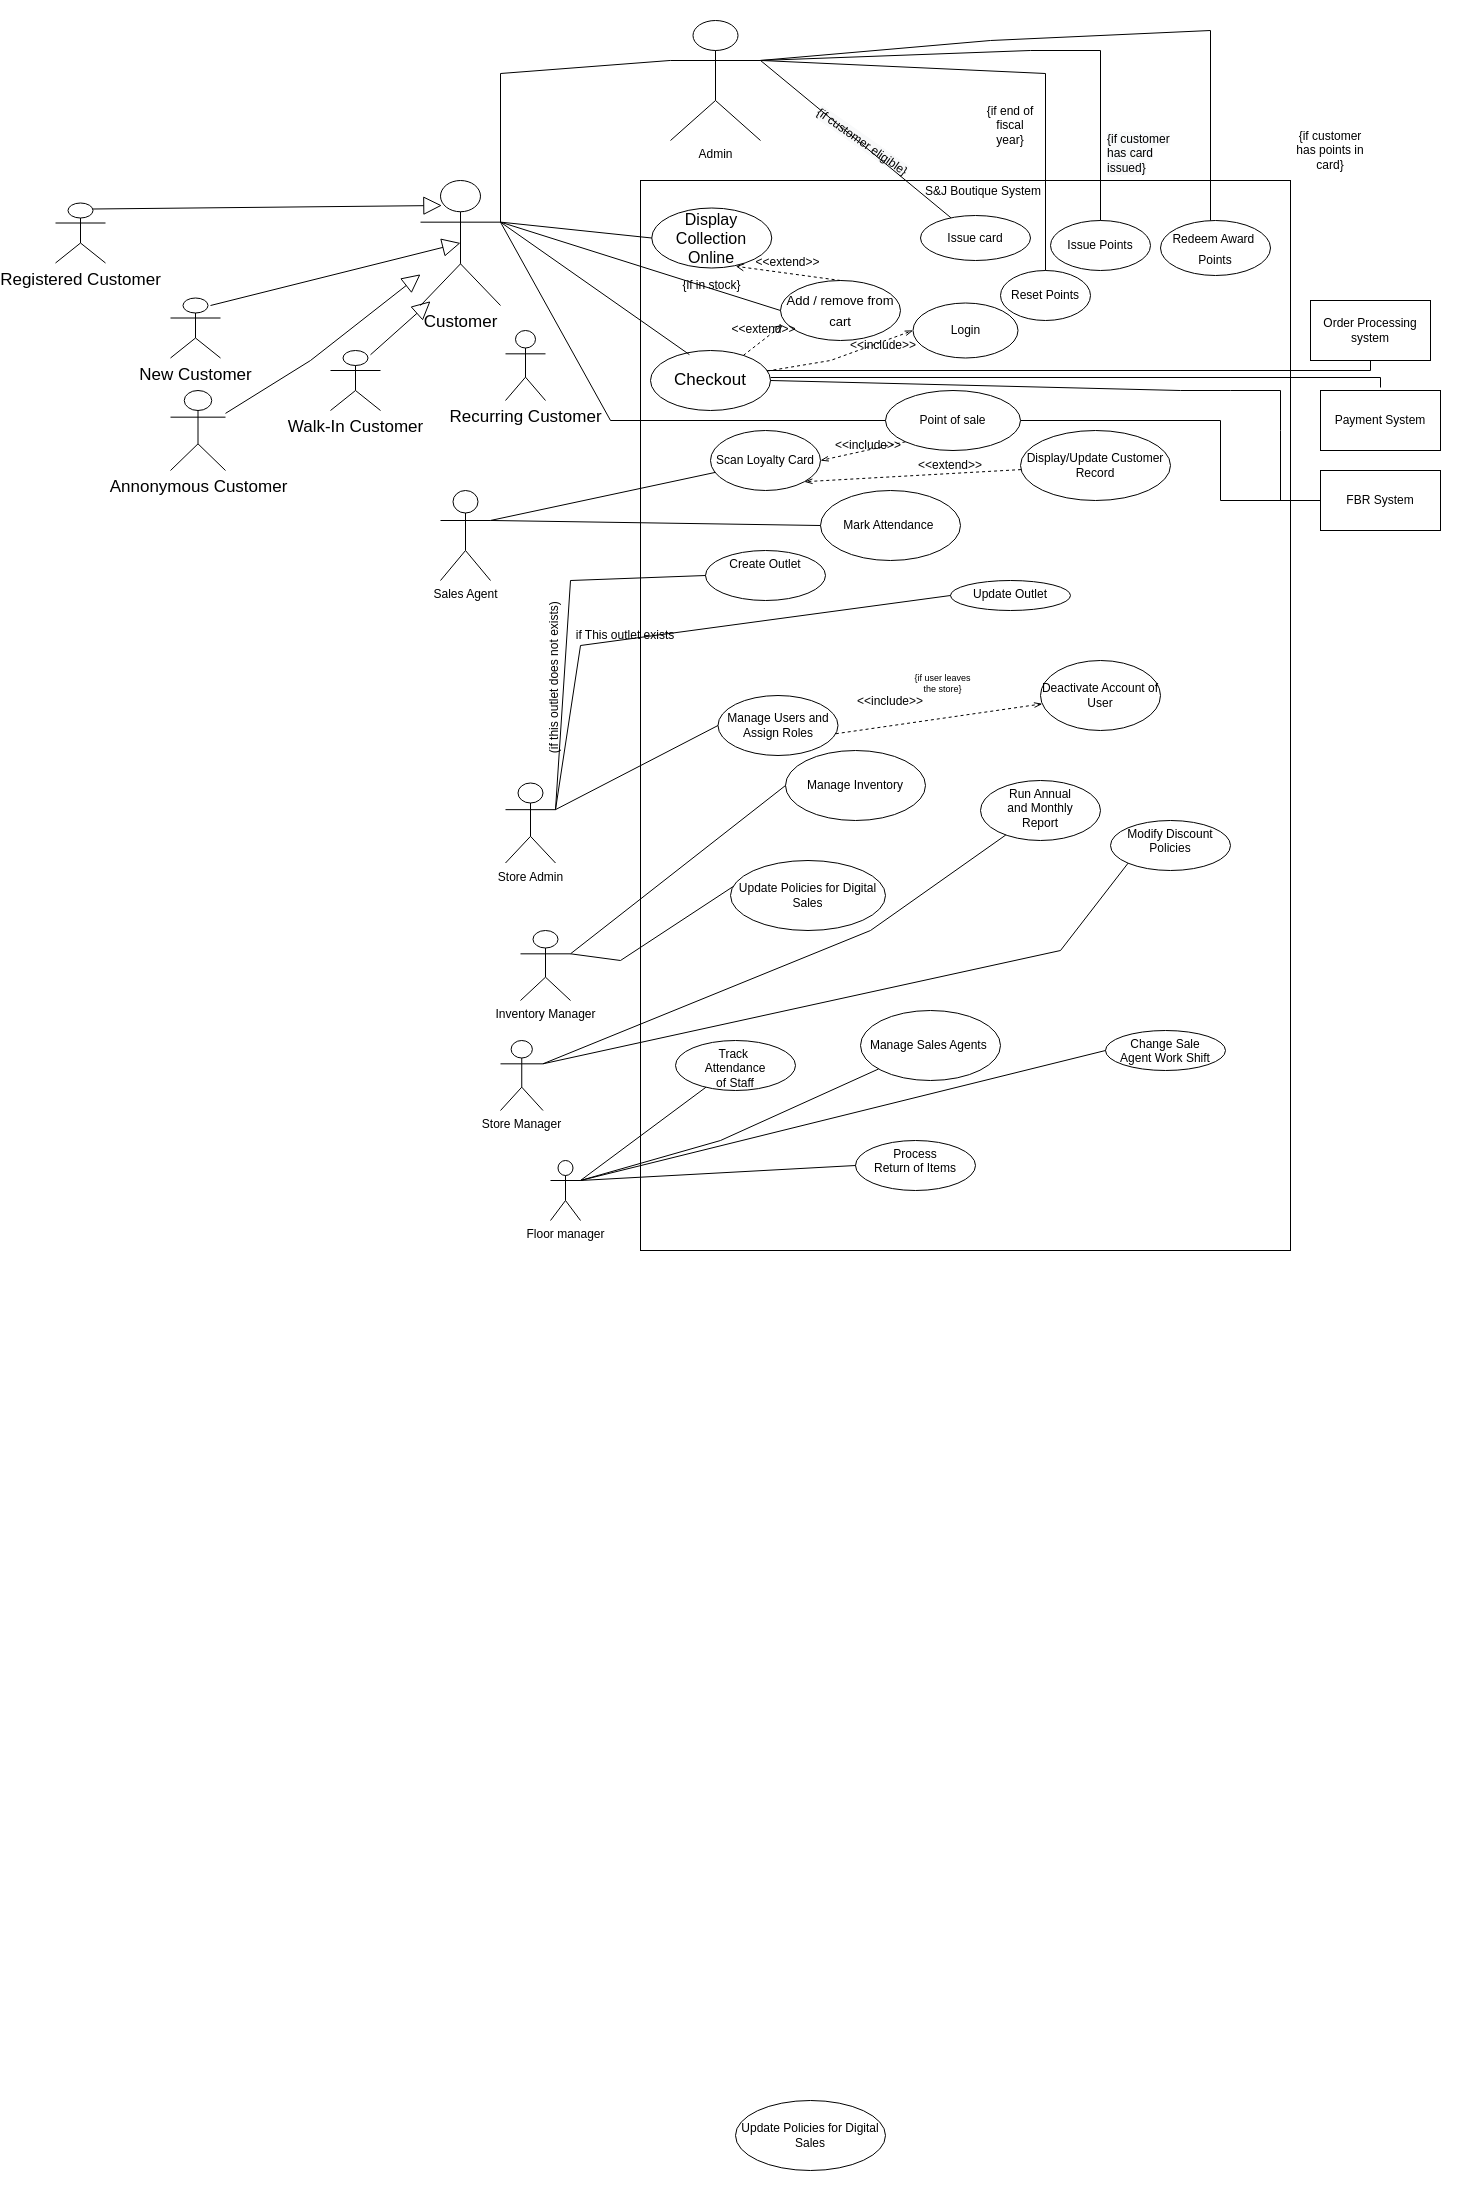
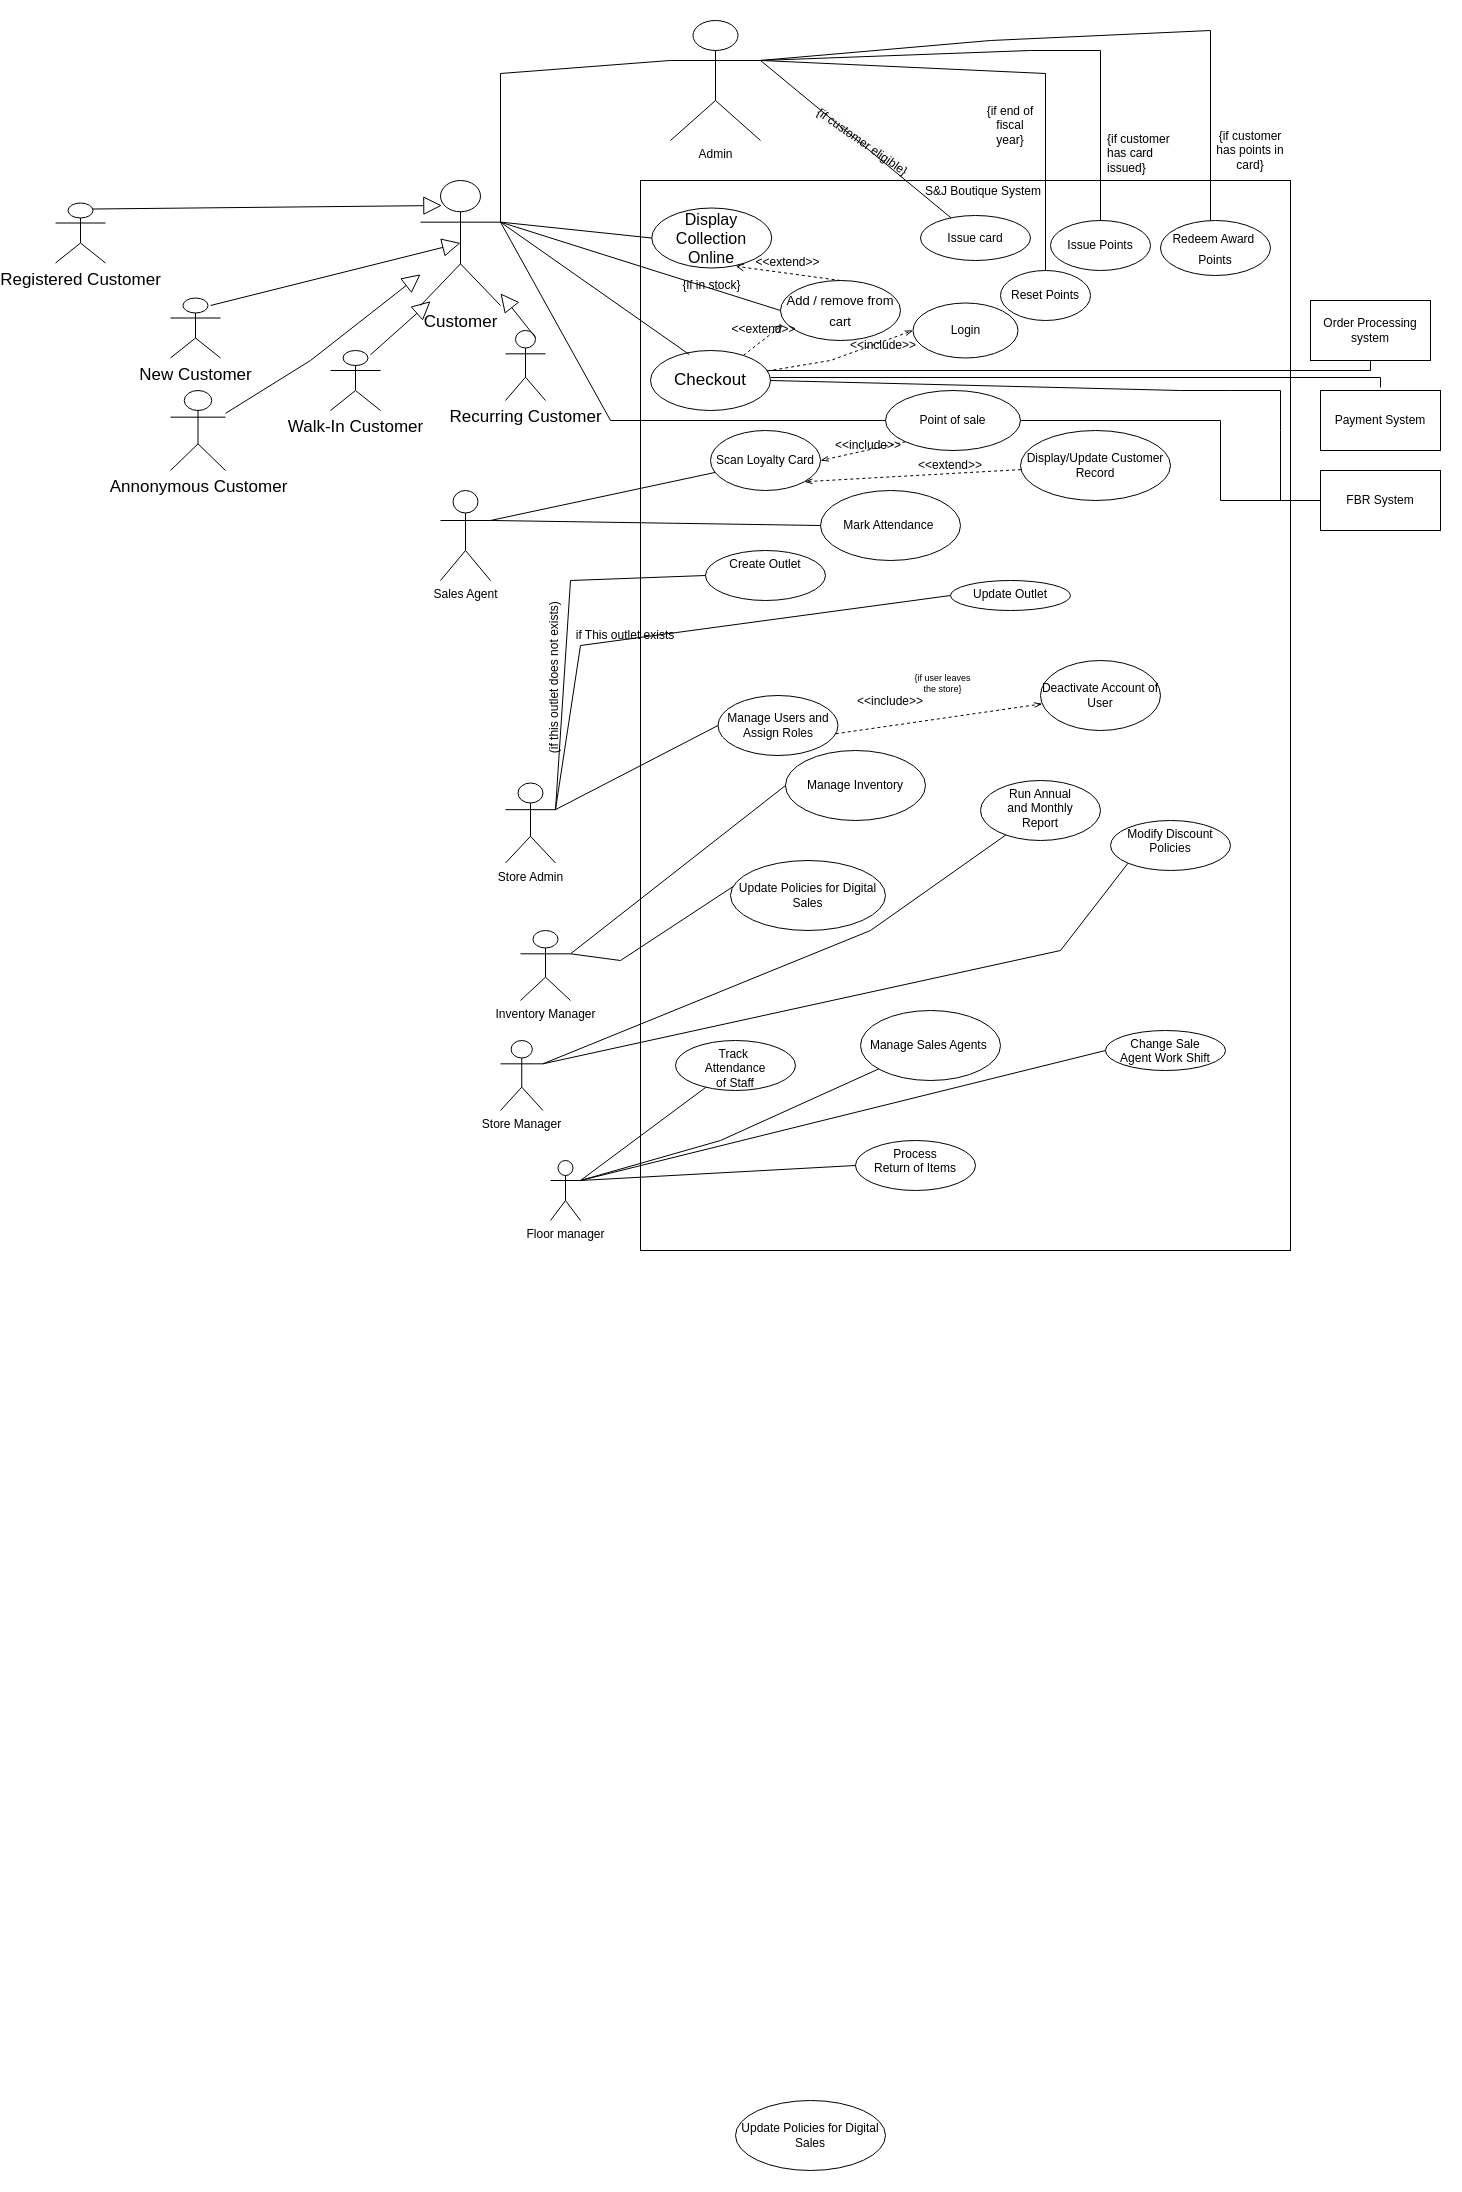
node "{if customer has points in card}": moved (1331, 151) -> (1251, 151)
edge "Recurring Customer" -> "Customer": added
